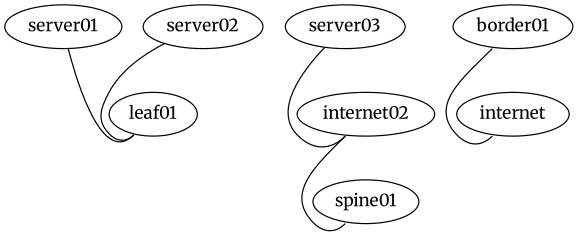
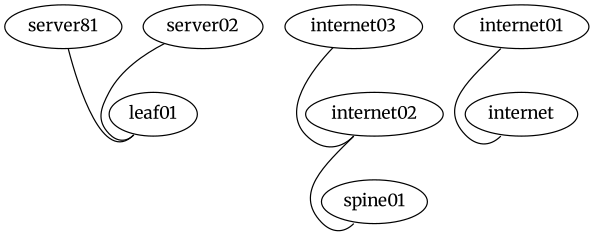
node "server01": label "server01" -> "server81"
node "server03": label "server03" -> "internet03"
node "border01": label "border01" -> "internet01"
